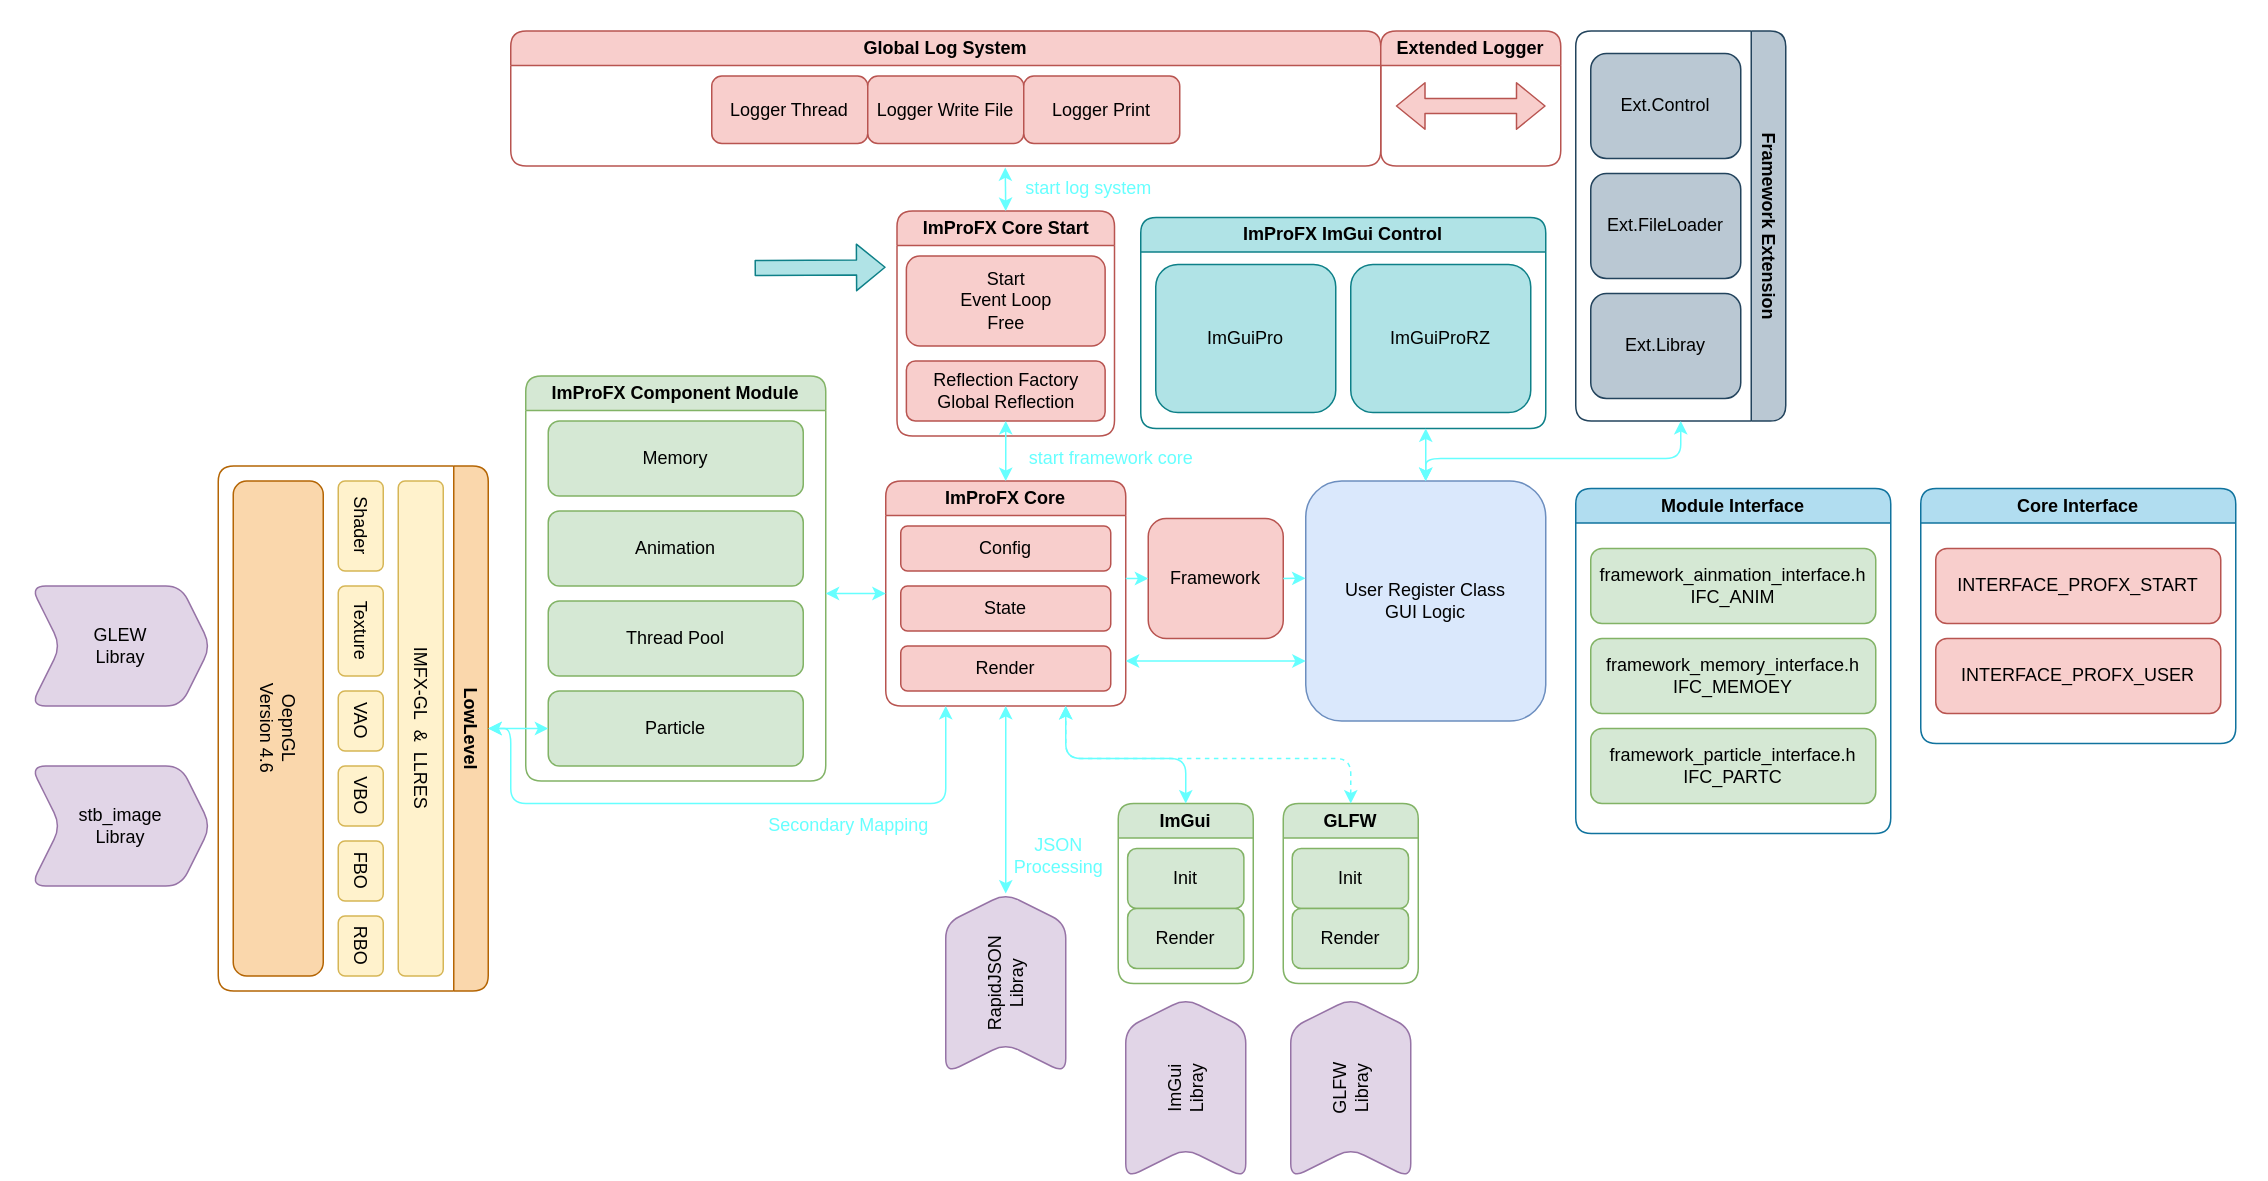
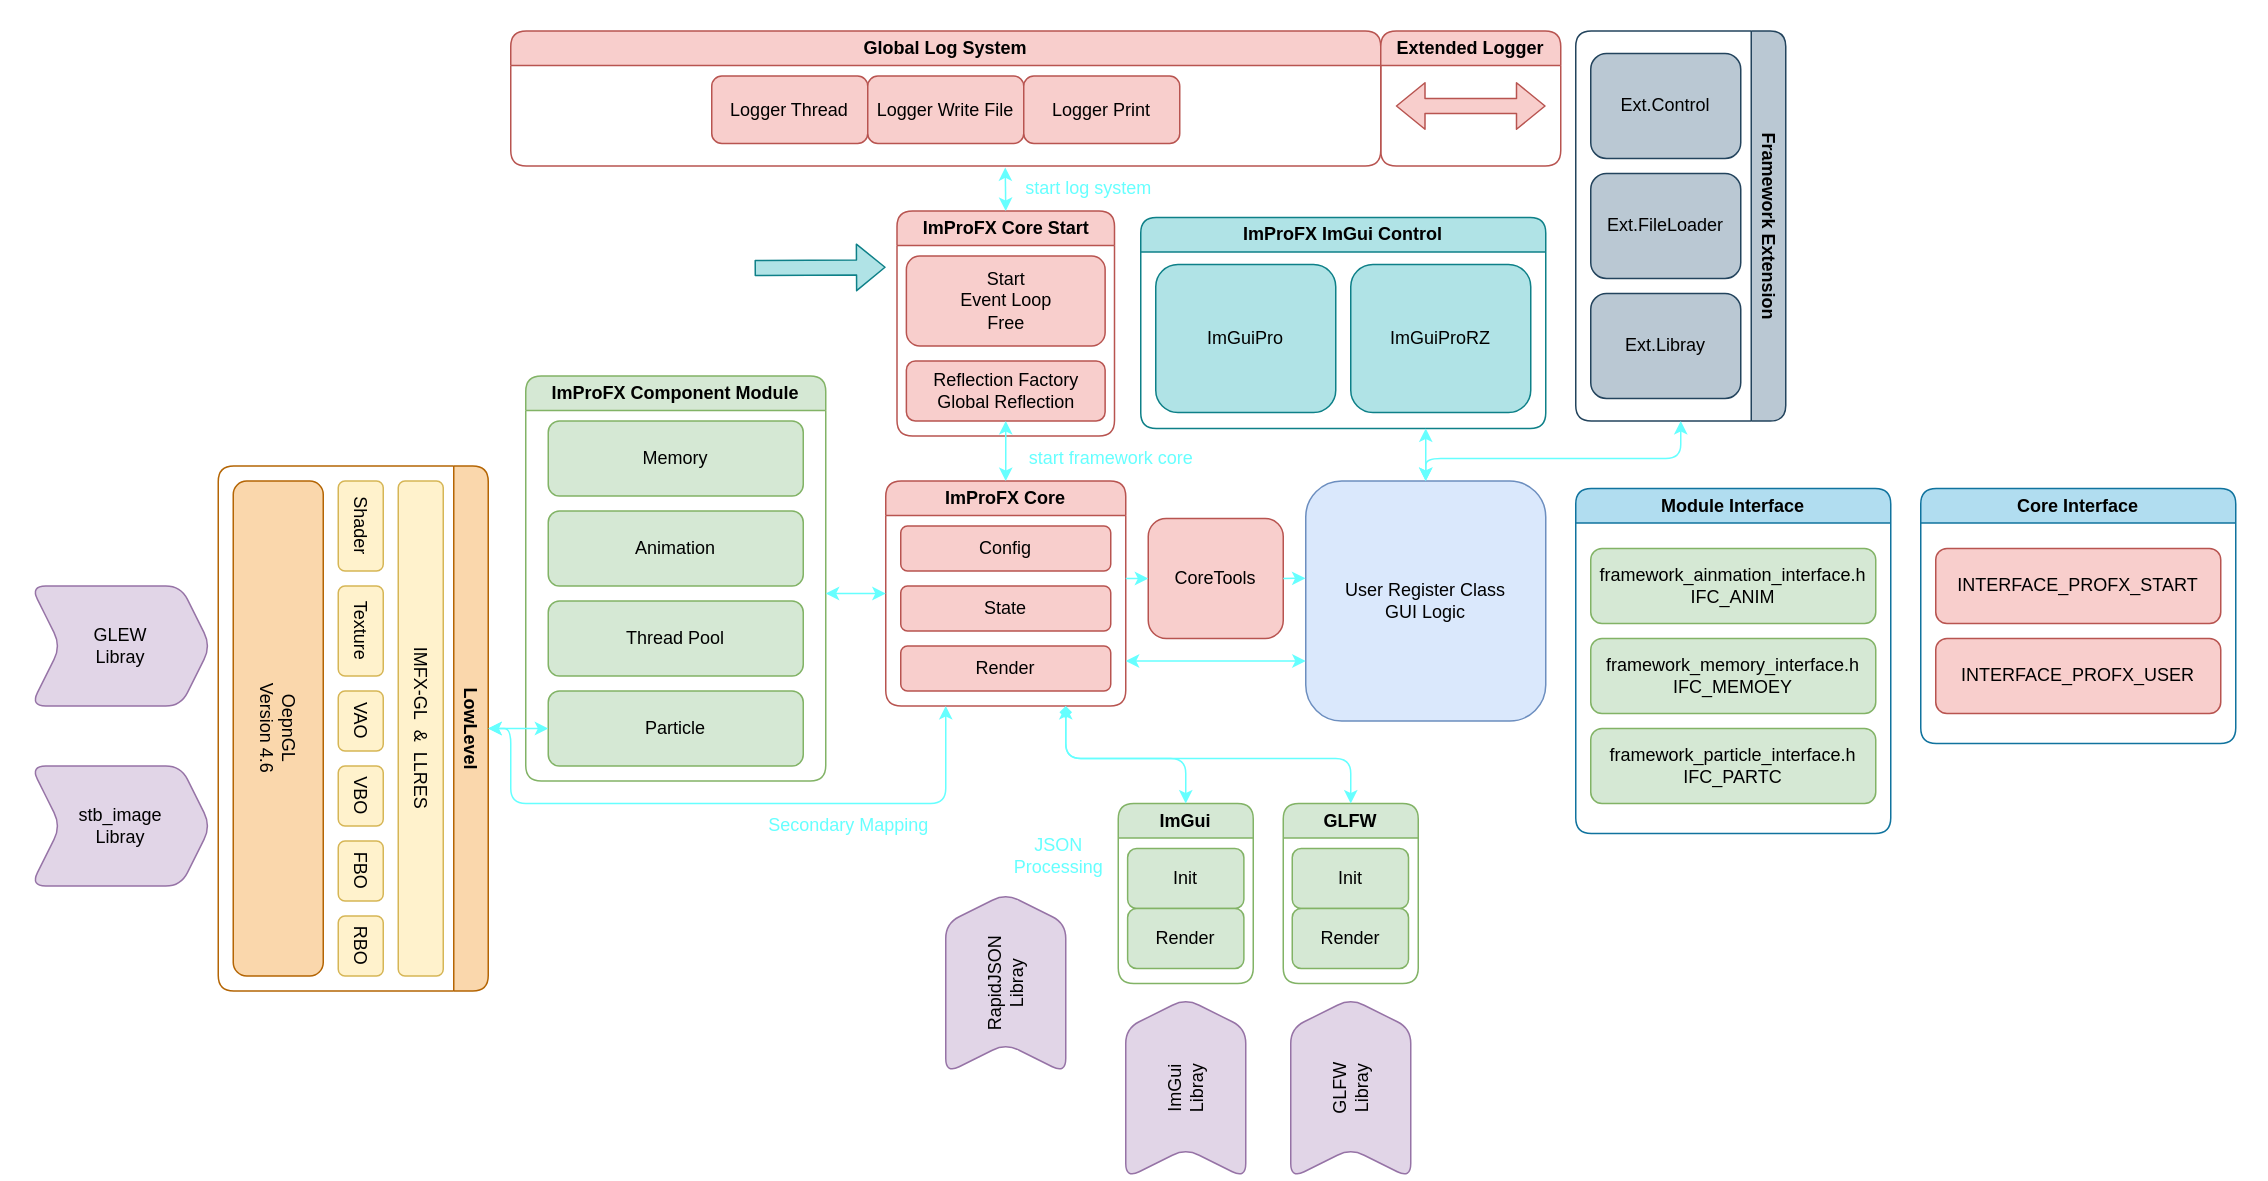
node "Framework": label "Framework" -> "CoreTools"
edge "ImProFX Core" -- "GLFW": style dashed -> solid
edge "ImProFX Core" -- "ImGui": arrowhead classic -> diamond
edge "ImProFX Core" -- "RapidJSONLibray": removed
